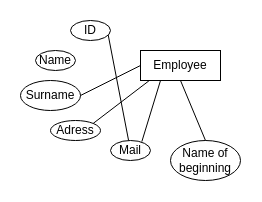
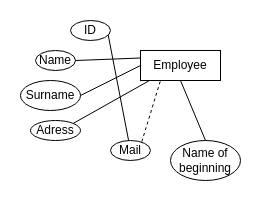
edge "Name" -- "Employee": added
edge "Employee" -- "Mail": style solid -> dashed
node "Adress": moved (76, 131) -> (56, 131)
